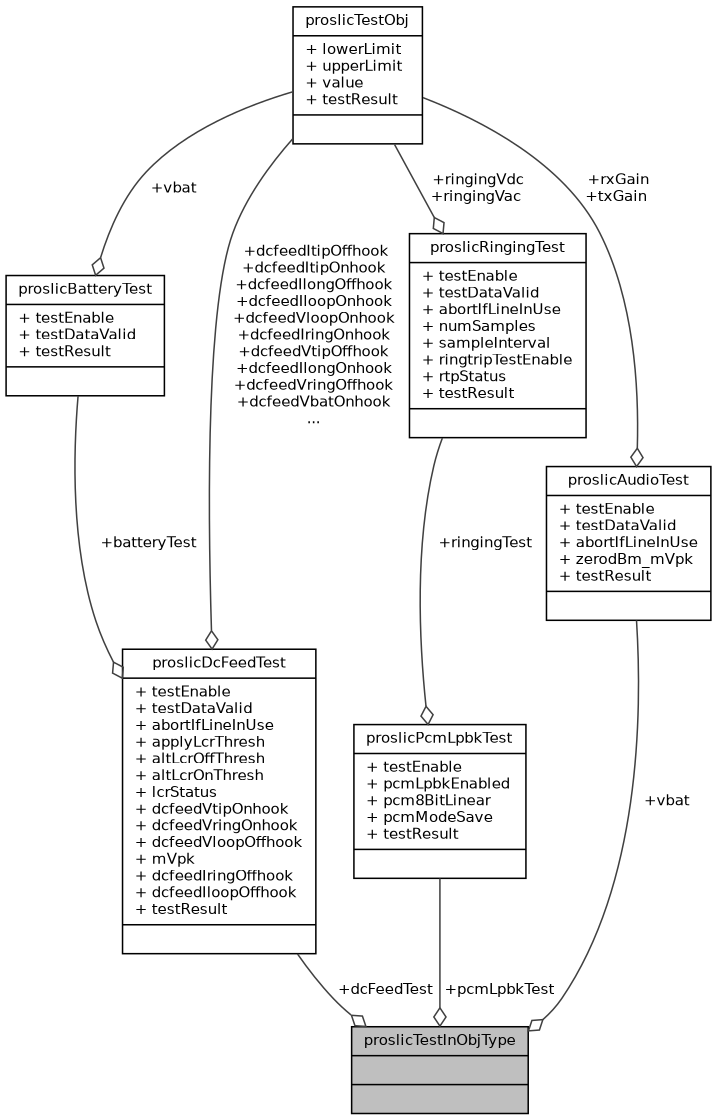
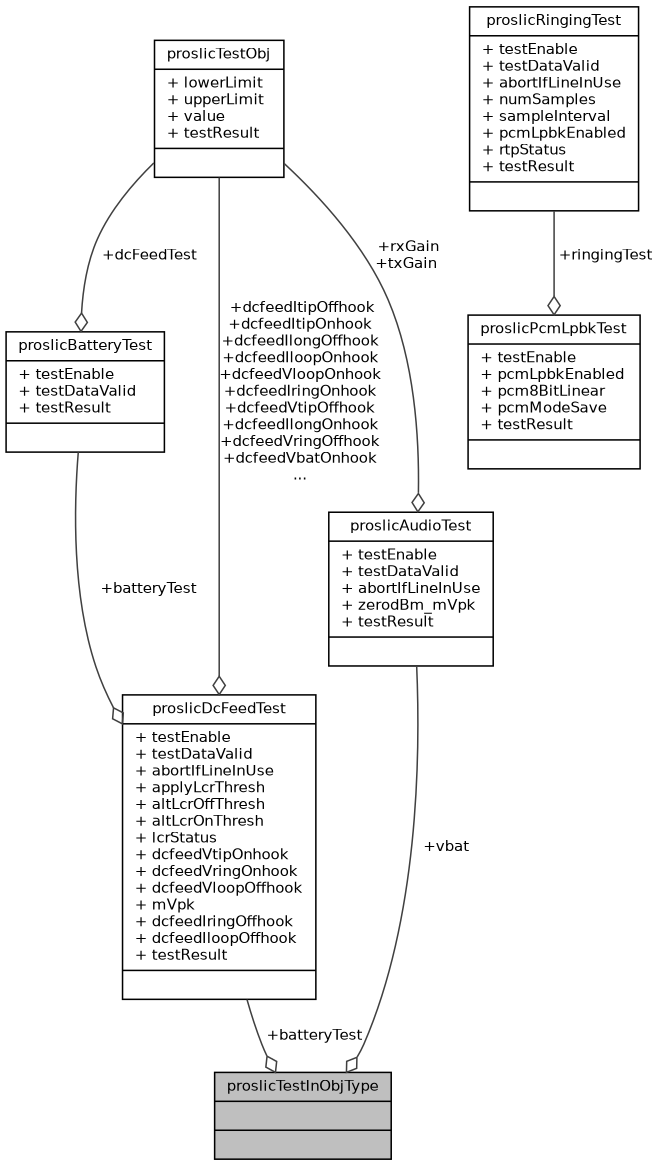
edge "proslicTestObj" -> "proslicRingingTest": removed, label "+ringingVdc +ringingVac"
edge "proslicTestObj" -> "proslicBatteryTest": label " +vbat" -> " +dcFeedTest"
node "proslicRingingTest": text "+ ringtripTestEnable" -> "+ pcmLpbkEnabled"
edge "proslicPcmLpbkTest" -> "proslicTestInObjType": removed, label "+pcmLpbkTest"
edge "proslicDcFeedTest" -> "proslicTestInObjType": label " +dcFeedTest" -> " +batteryTest"
